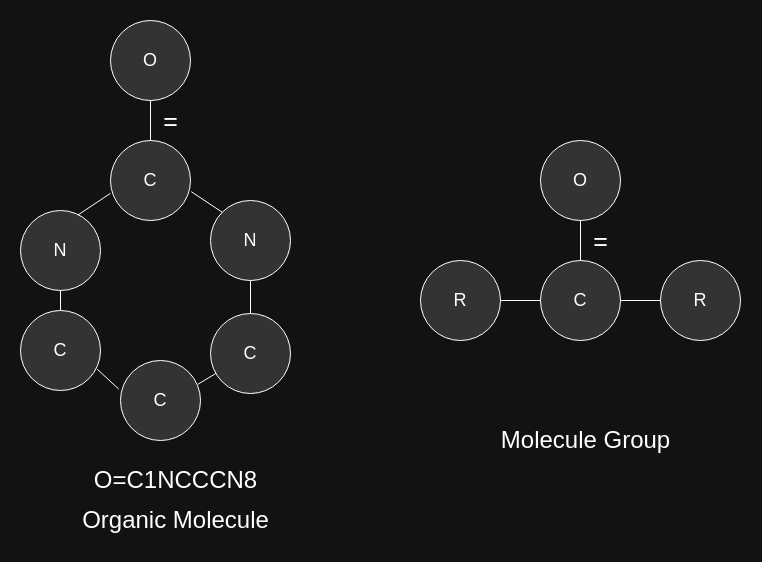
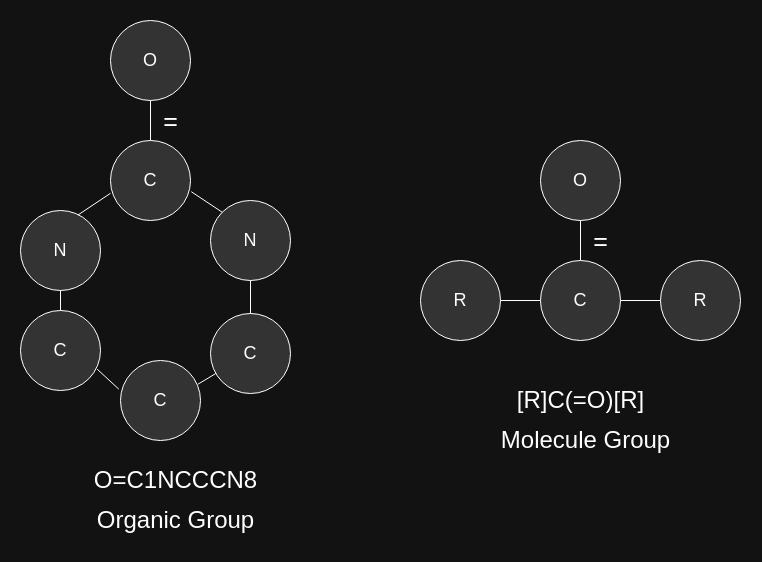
node "[R]C(=O)[R]": added
node "Organic Molecule": label "Organic Molecule" -> "Organic Group"
